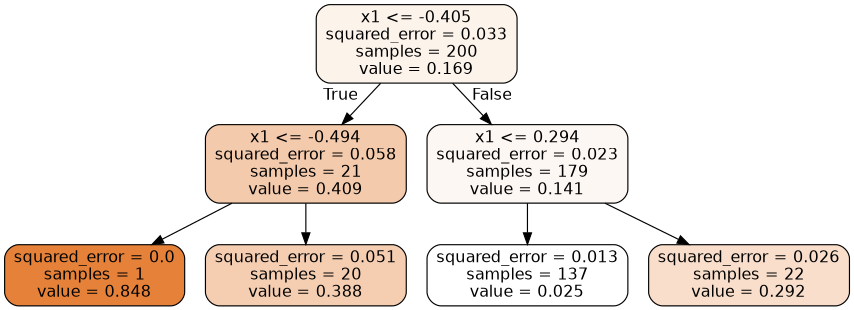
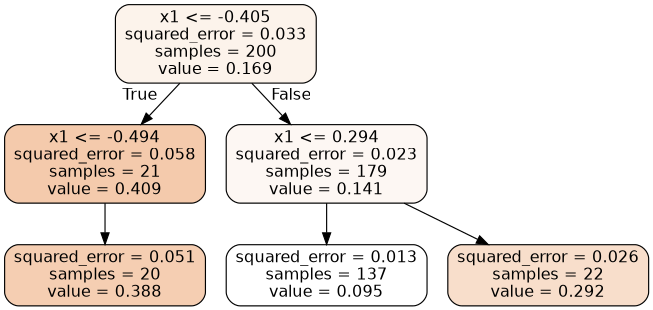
node "squared_error = 0.0 samples = 1 value = 0.848": removed
node "squared_error = 0.013 samples = 137 value = 0.025": label "squared_error = 0.013 samples = 137 value = 0.025" -> "squared_error = 0.013 samples = 137 value = 0.095"
